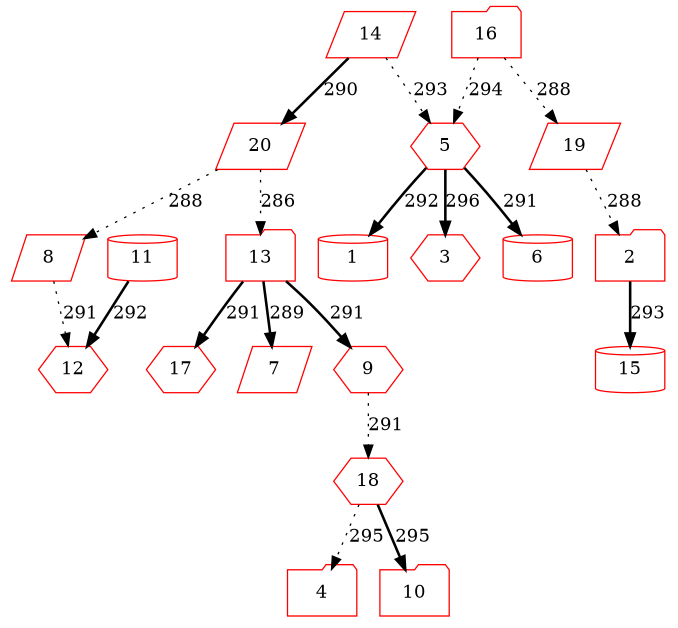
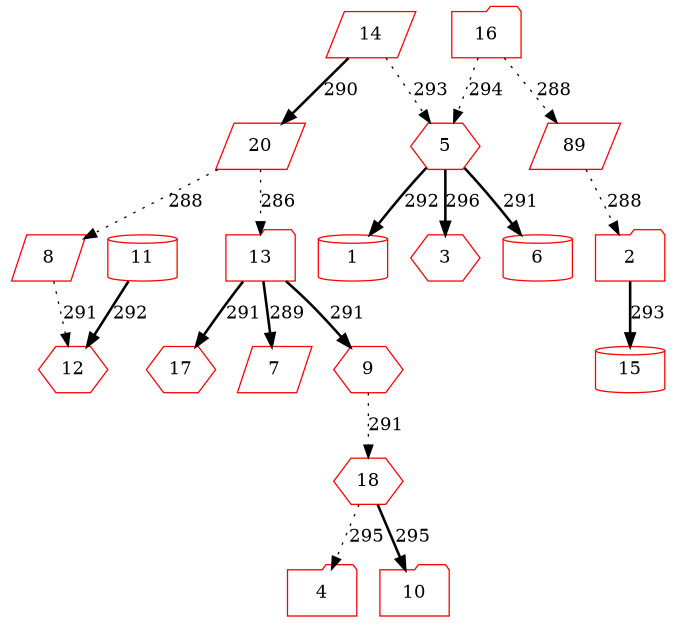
node "19": label "19" -> "89"
